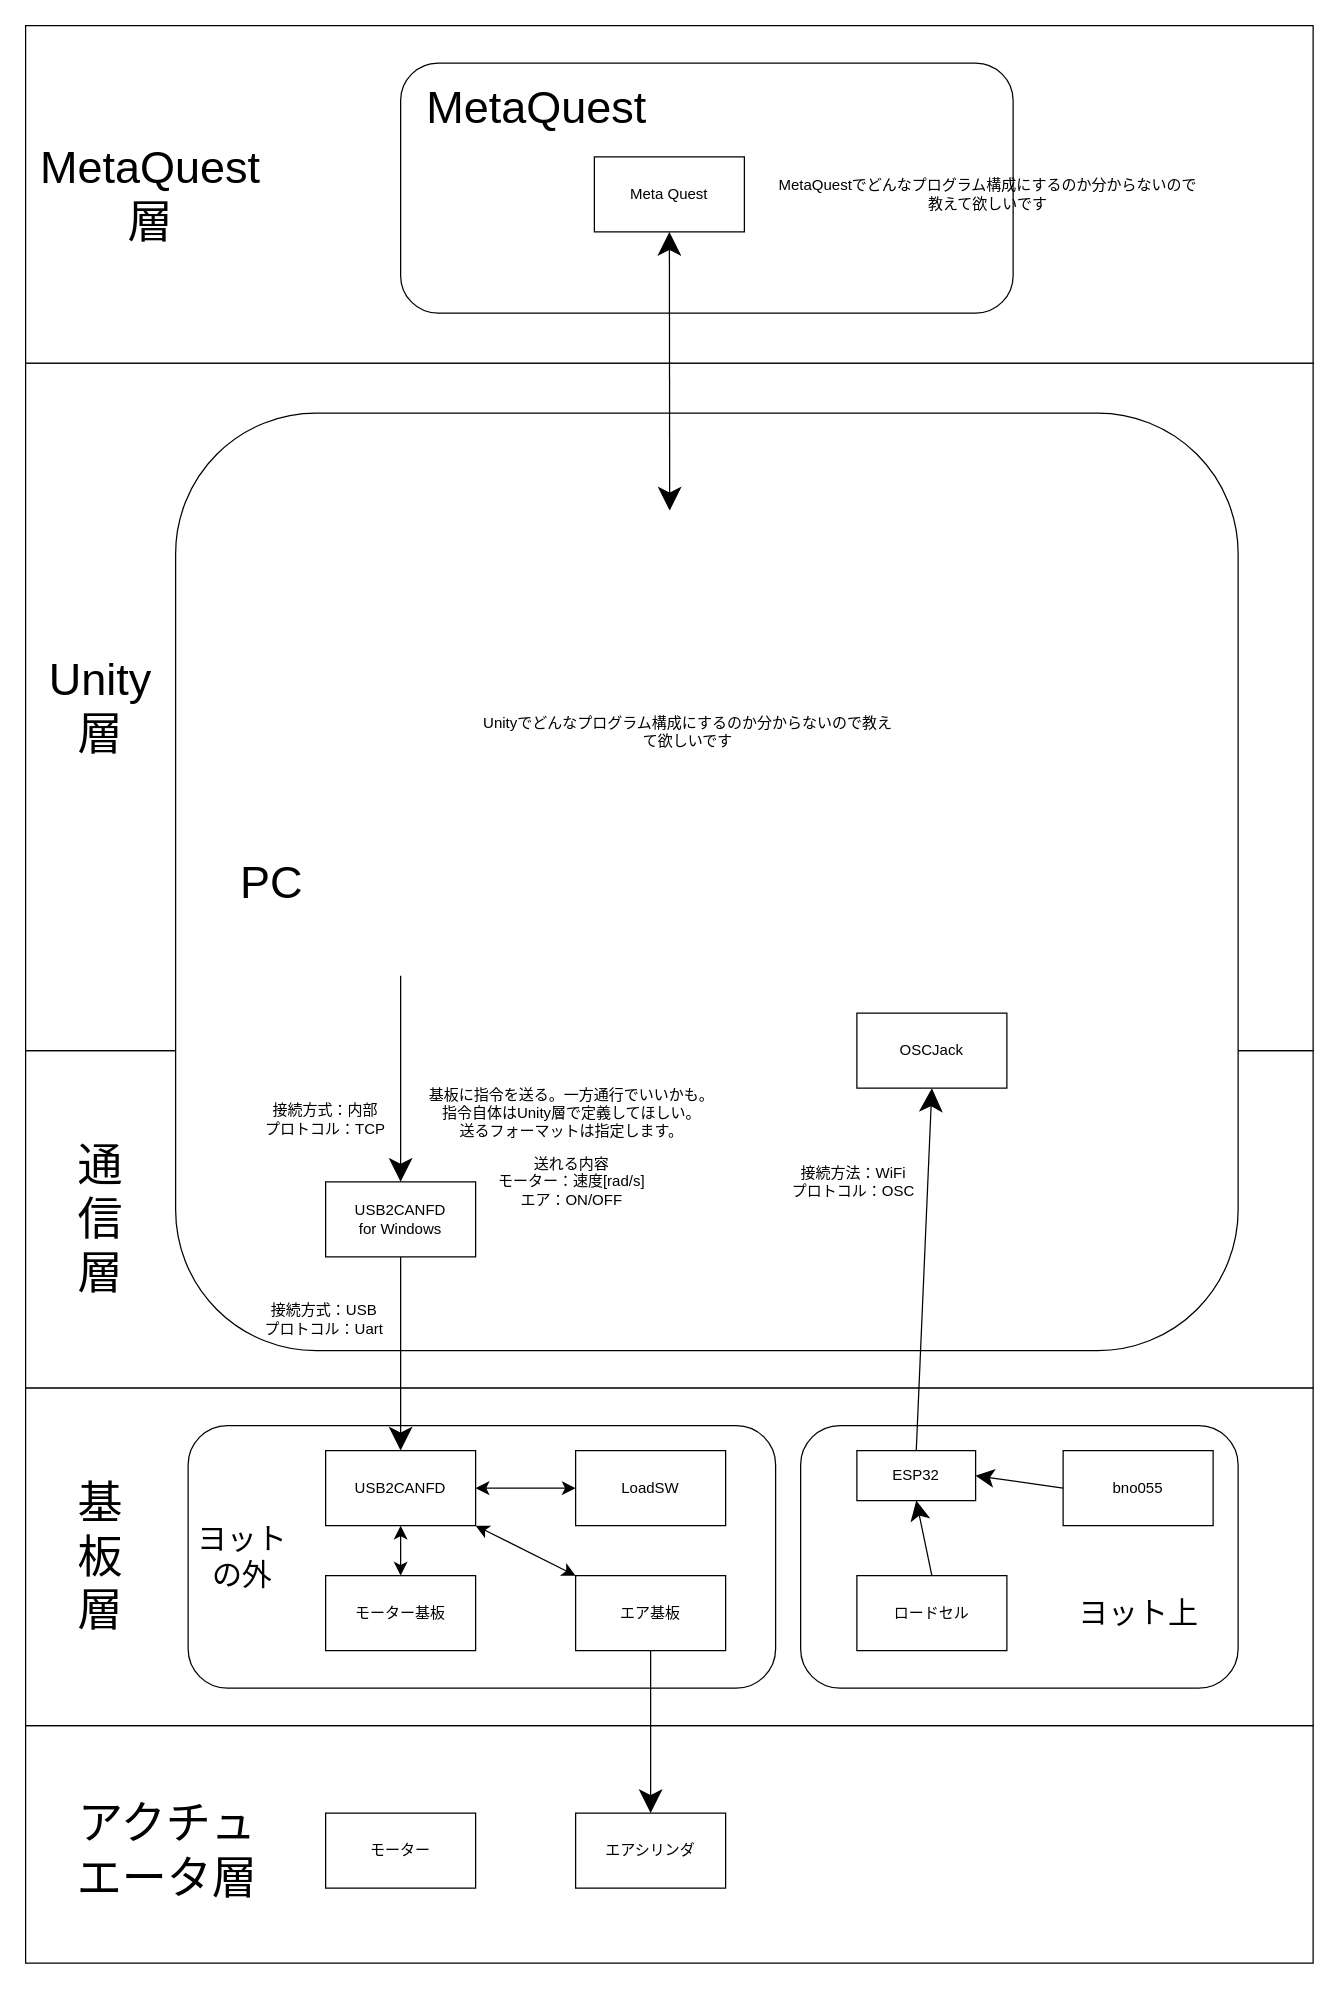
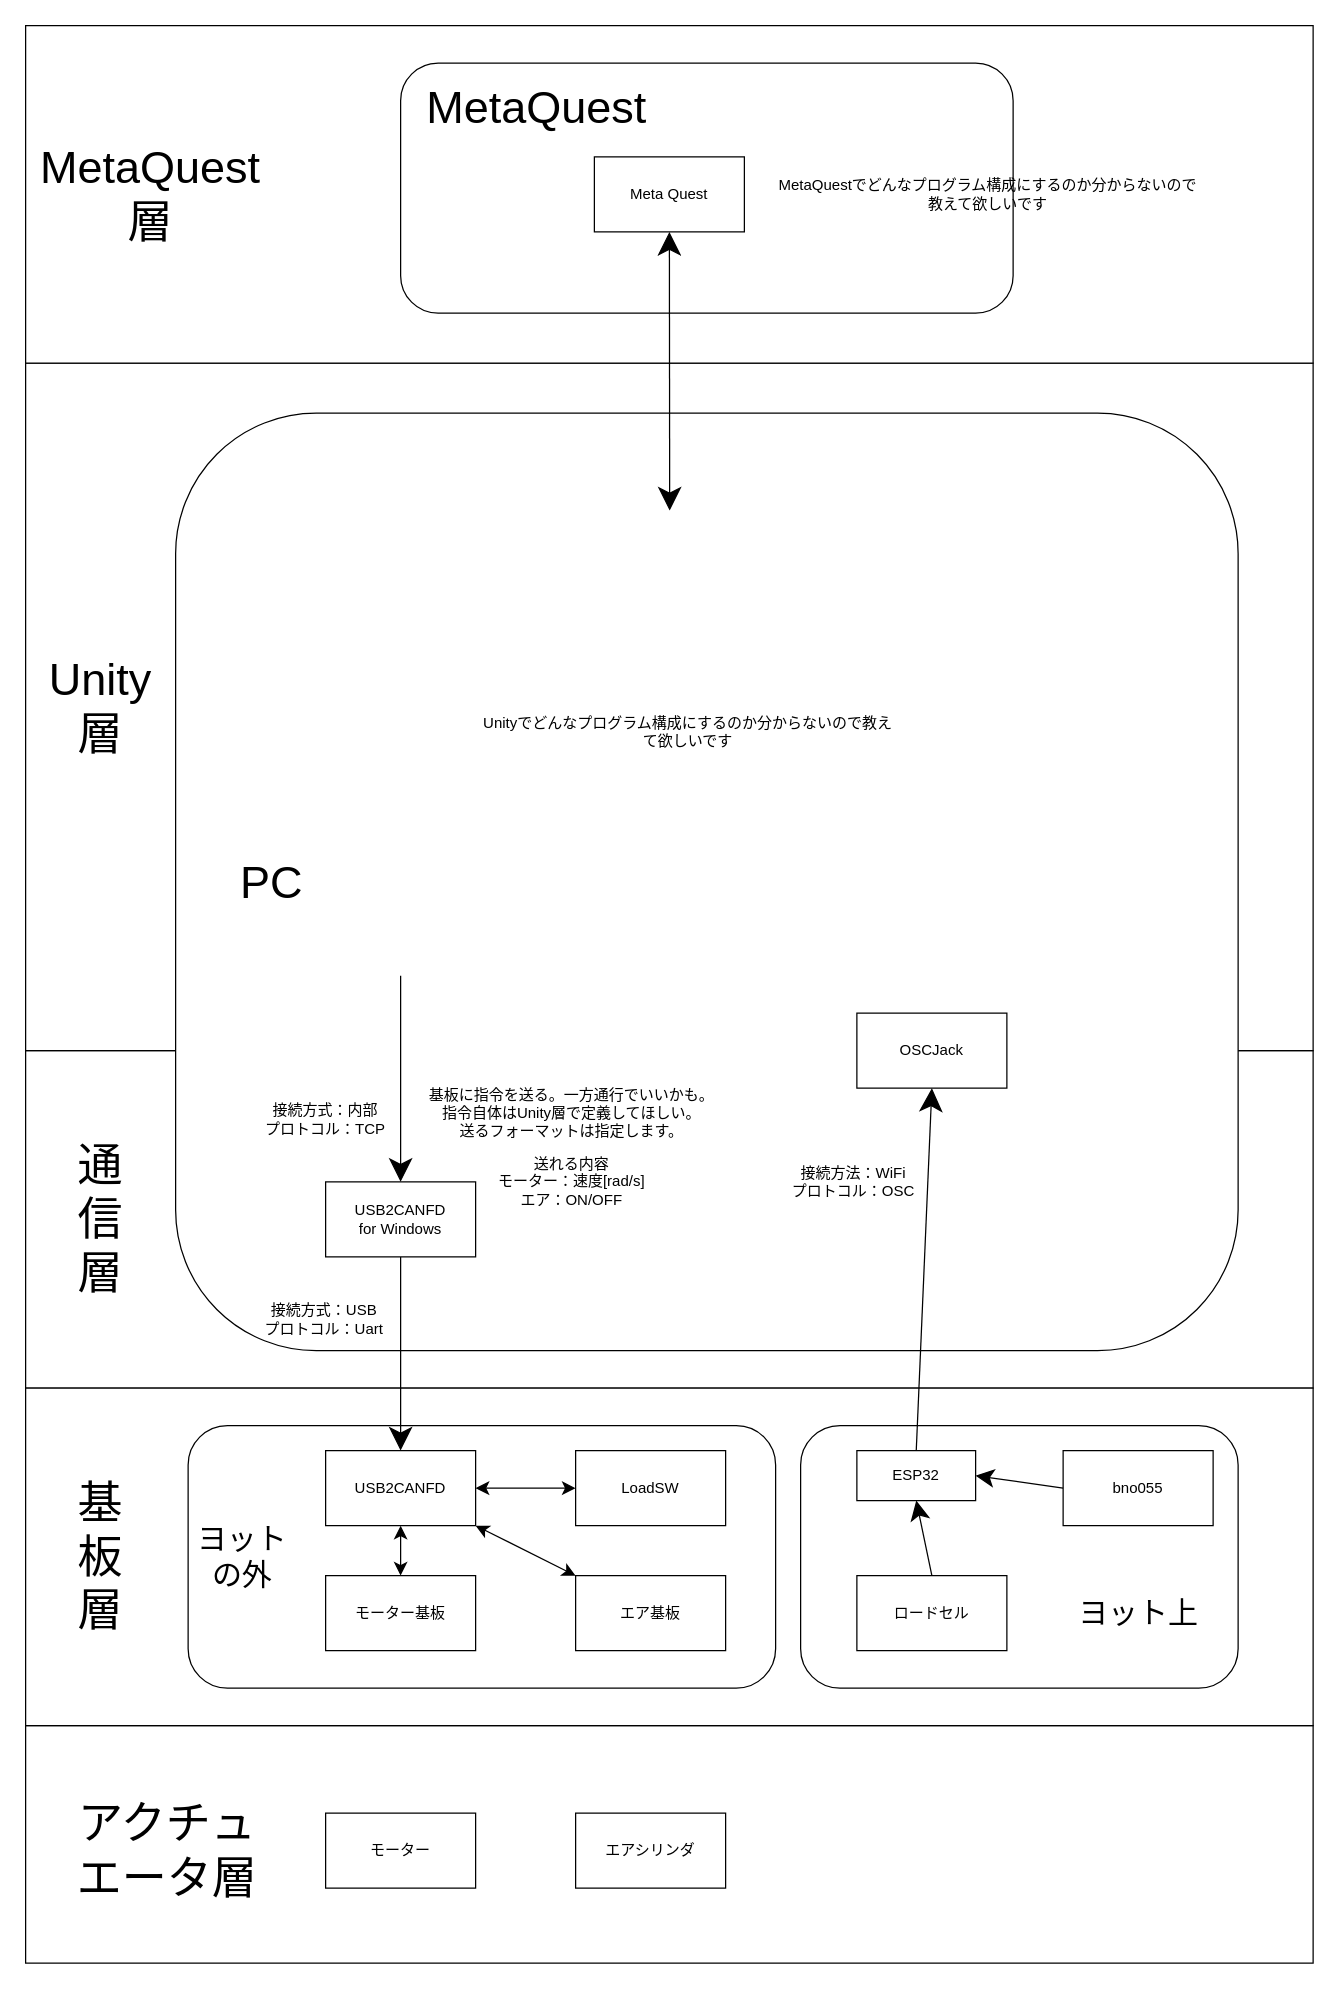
edge "エア基板" -> "エアシリンダ": removed
